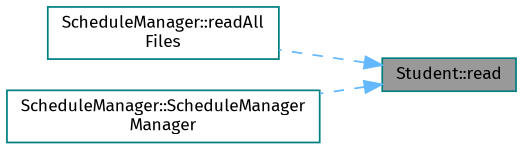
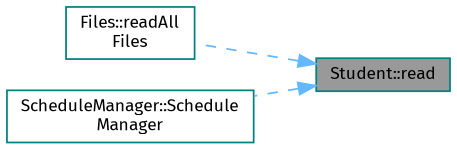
node "ScheduleManager::readAll Files": label "ScheduleManager::readAll Files" -> "Files::readAll Files"
node "ScheduleManager::ScheduleManager Manager": label "ScheduleManager::ScheduleManager Manager" -> "ScheduleManager::Schedule Manager"
